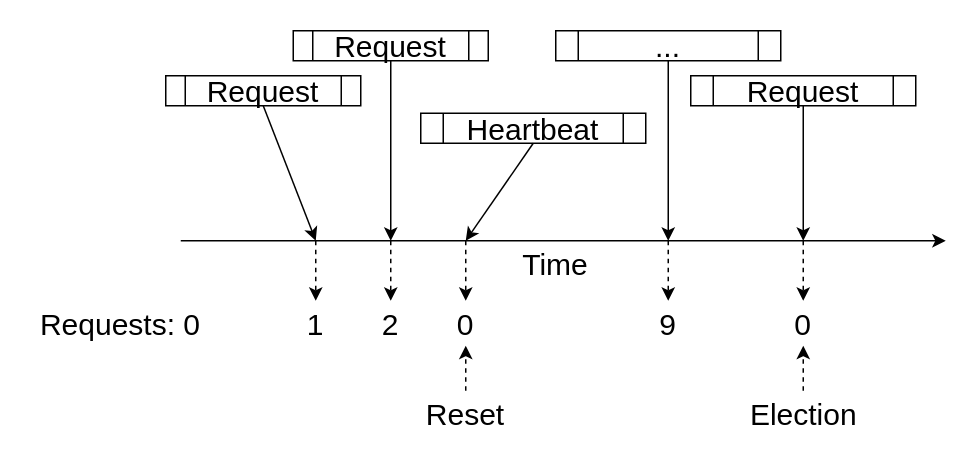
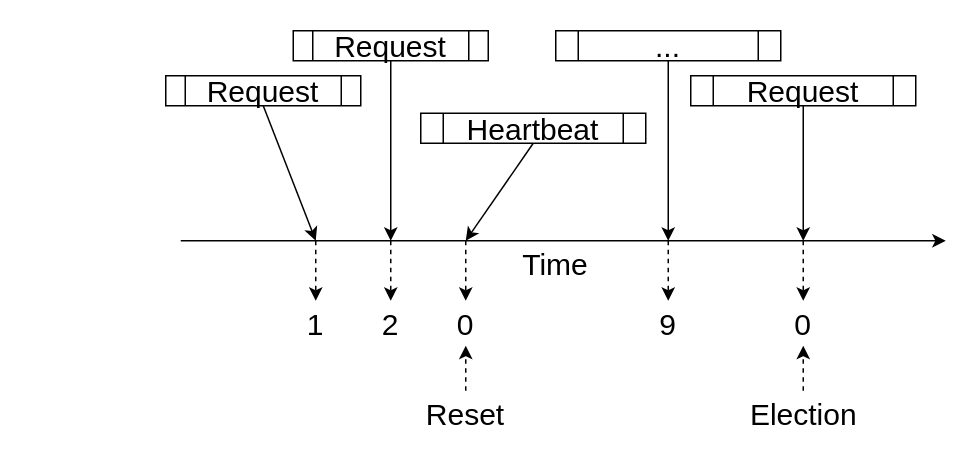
node "Requests: 0": removed
